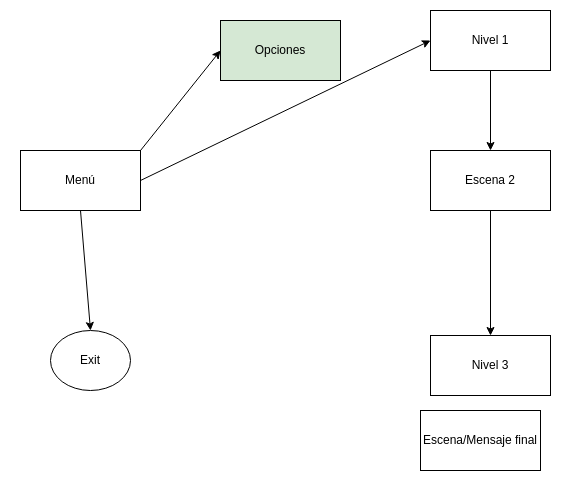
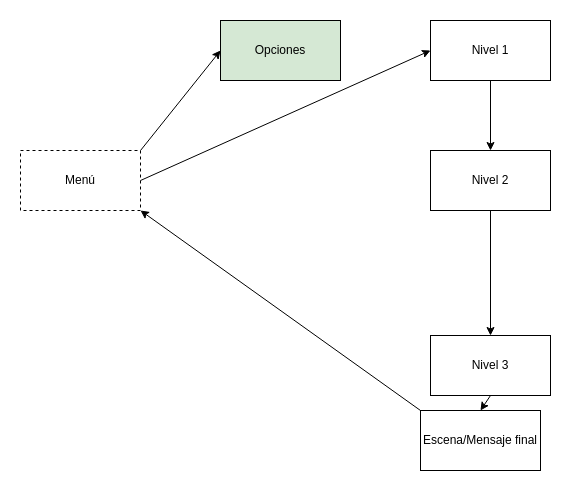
node "Nivel 1": moved (491, 41) -> (491, 51)
node "Menú": style solid -> dashed
node "Escena 2": label "Escena 2" -> "Nivel 2"
edge "Menú" -> "Exit": removed
edge "Escena/Mensaje final" -> "Menú": added
node "Exit": removed
edge "Nivel 3" -> "Escena/Mensaje final": added
